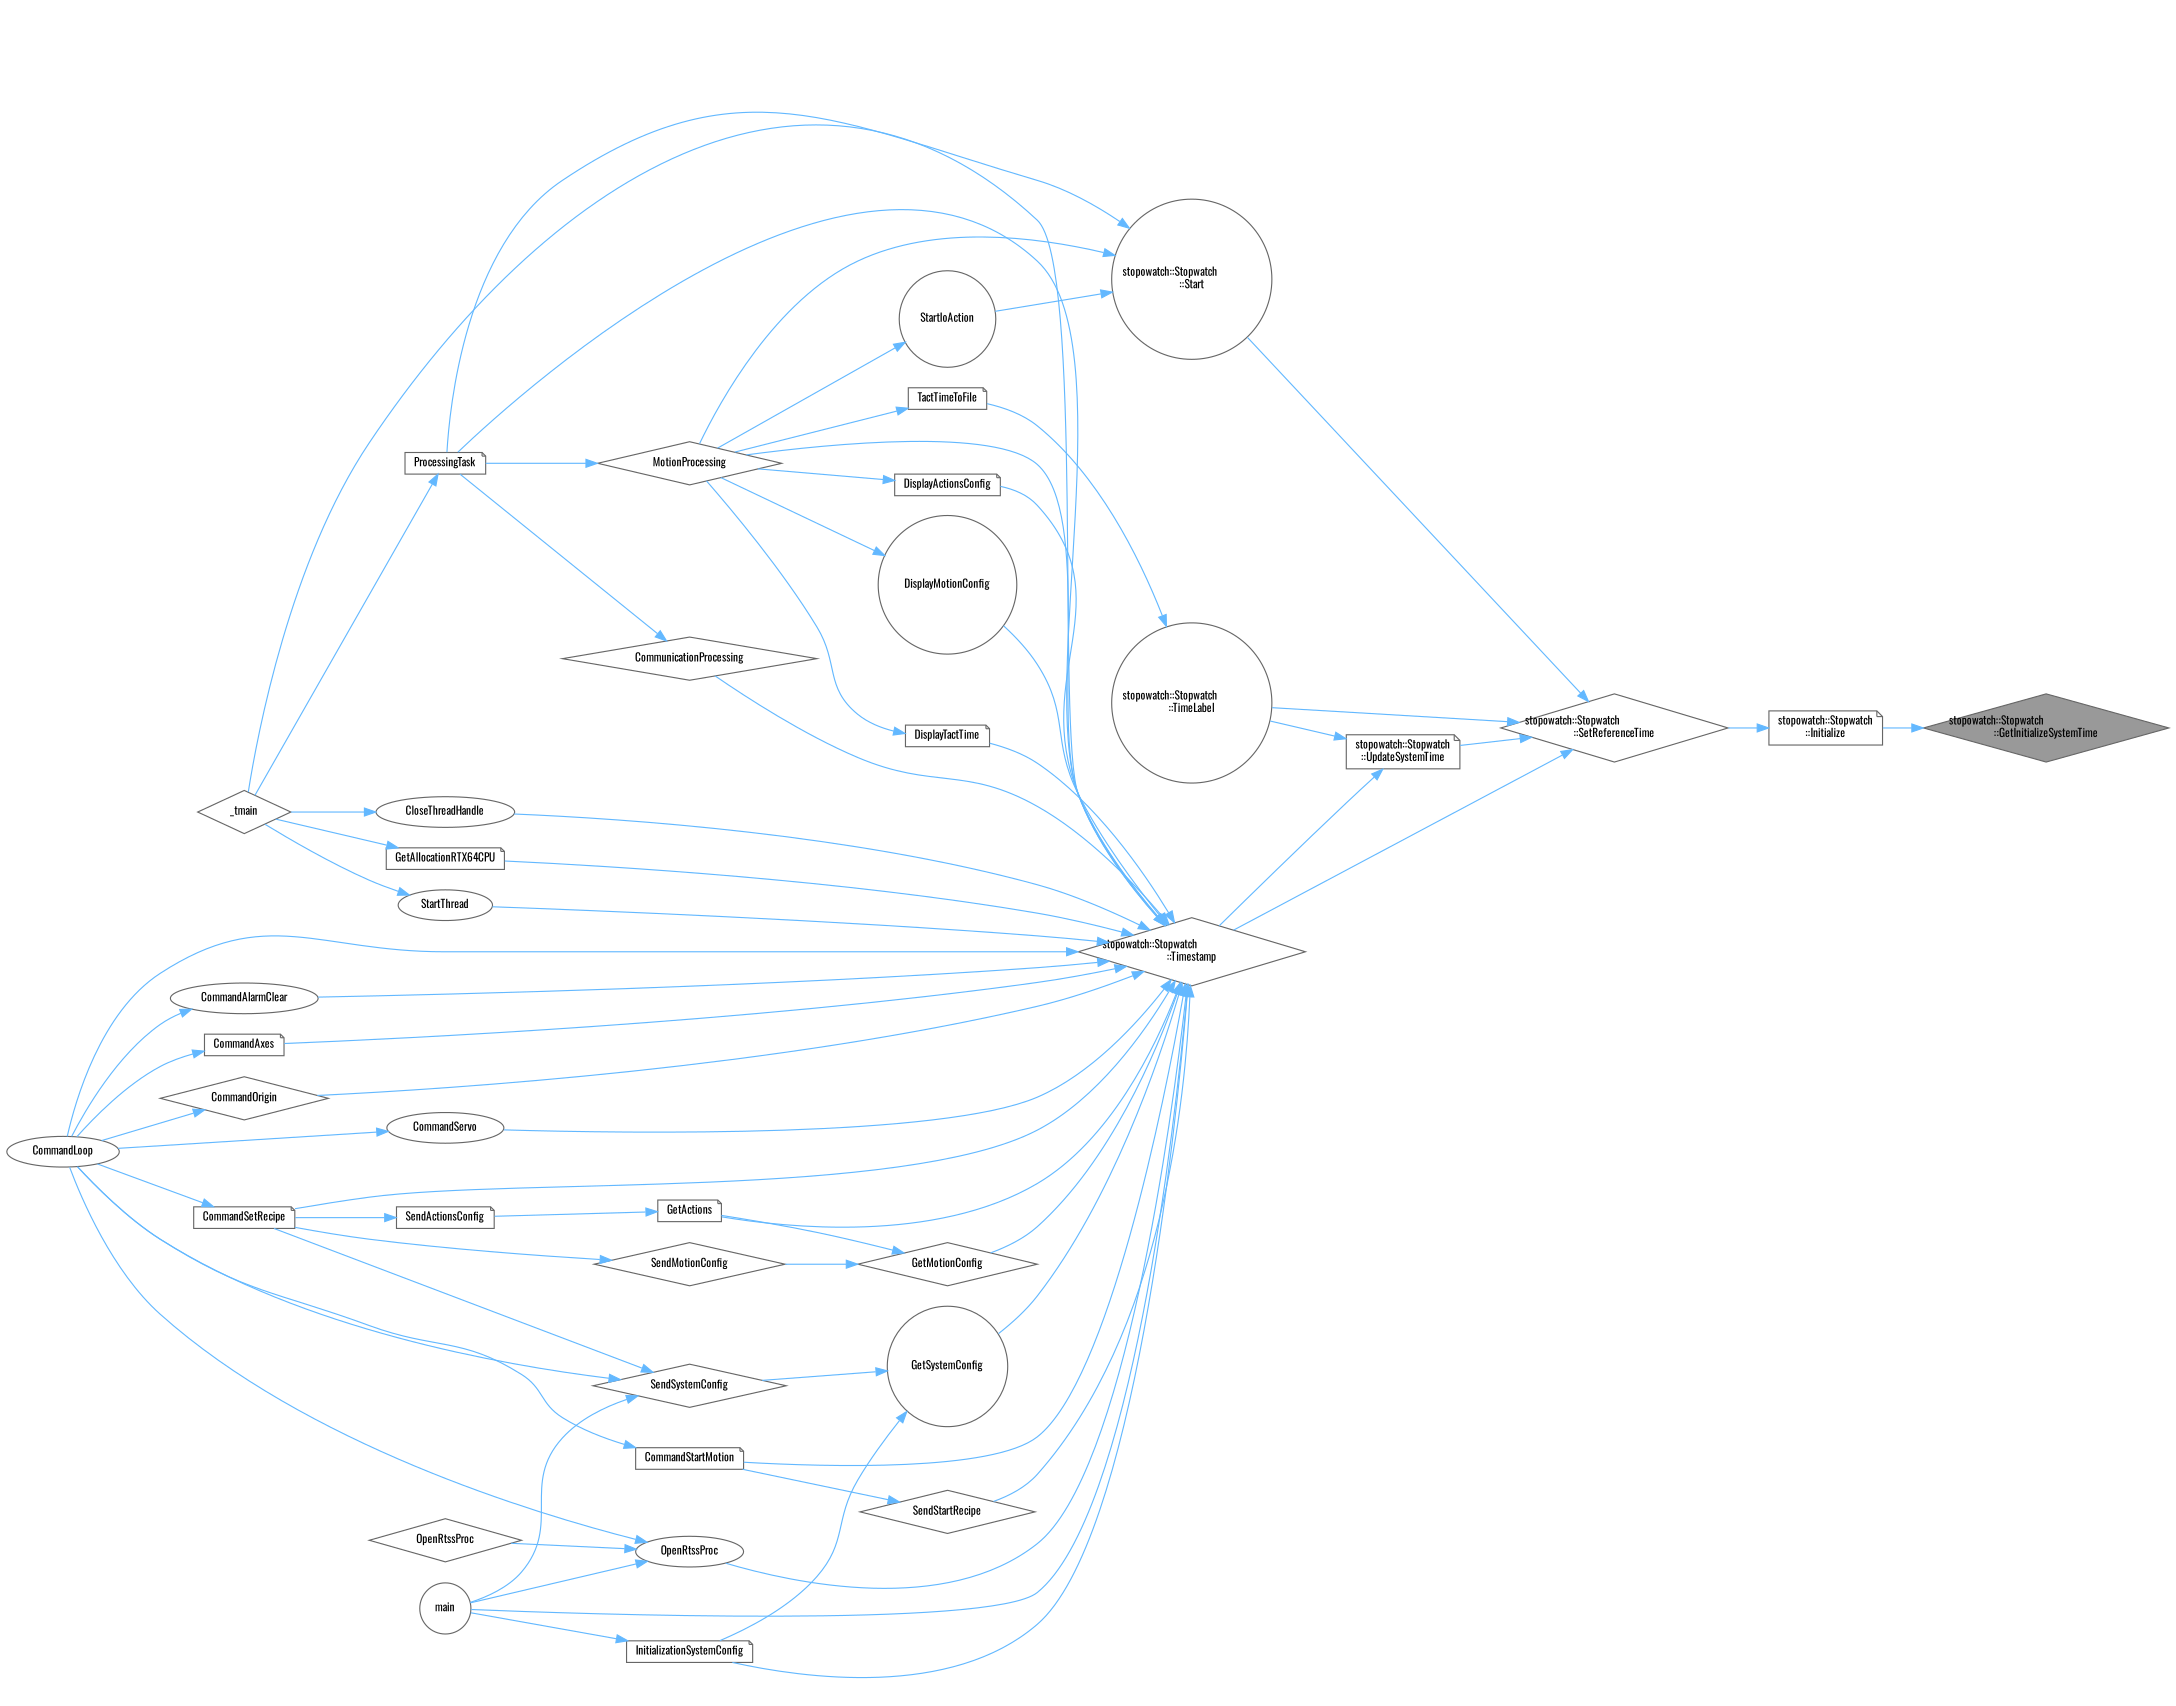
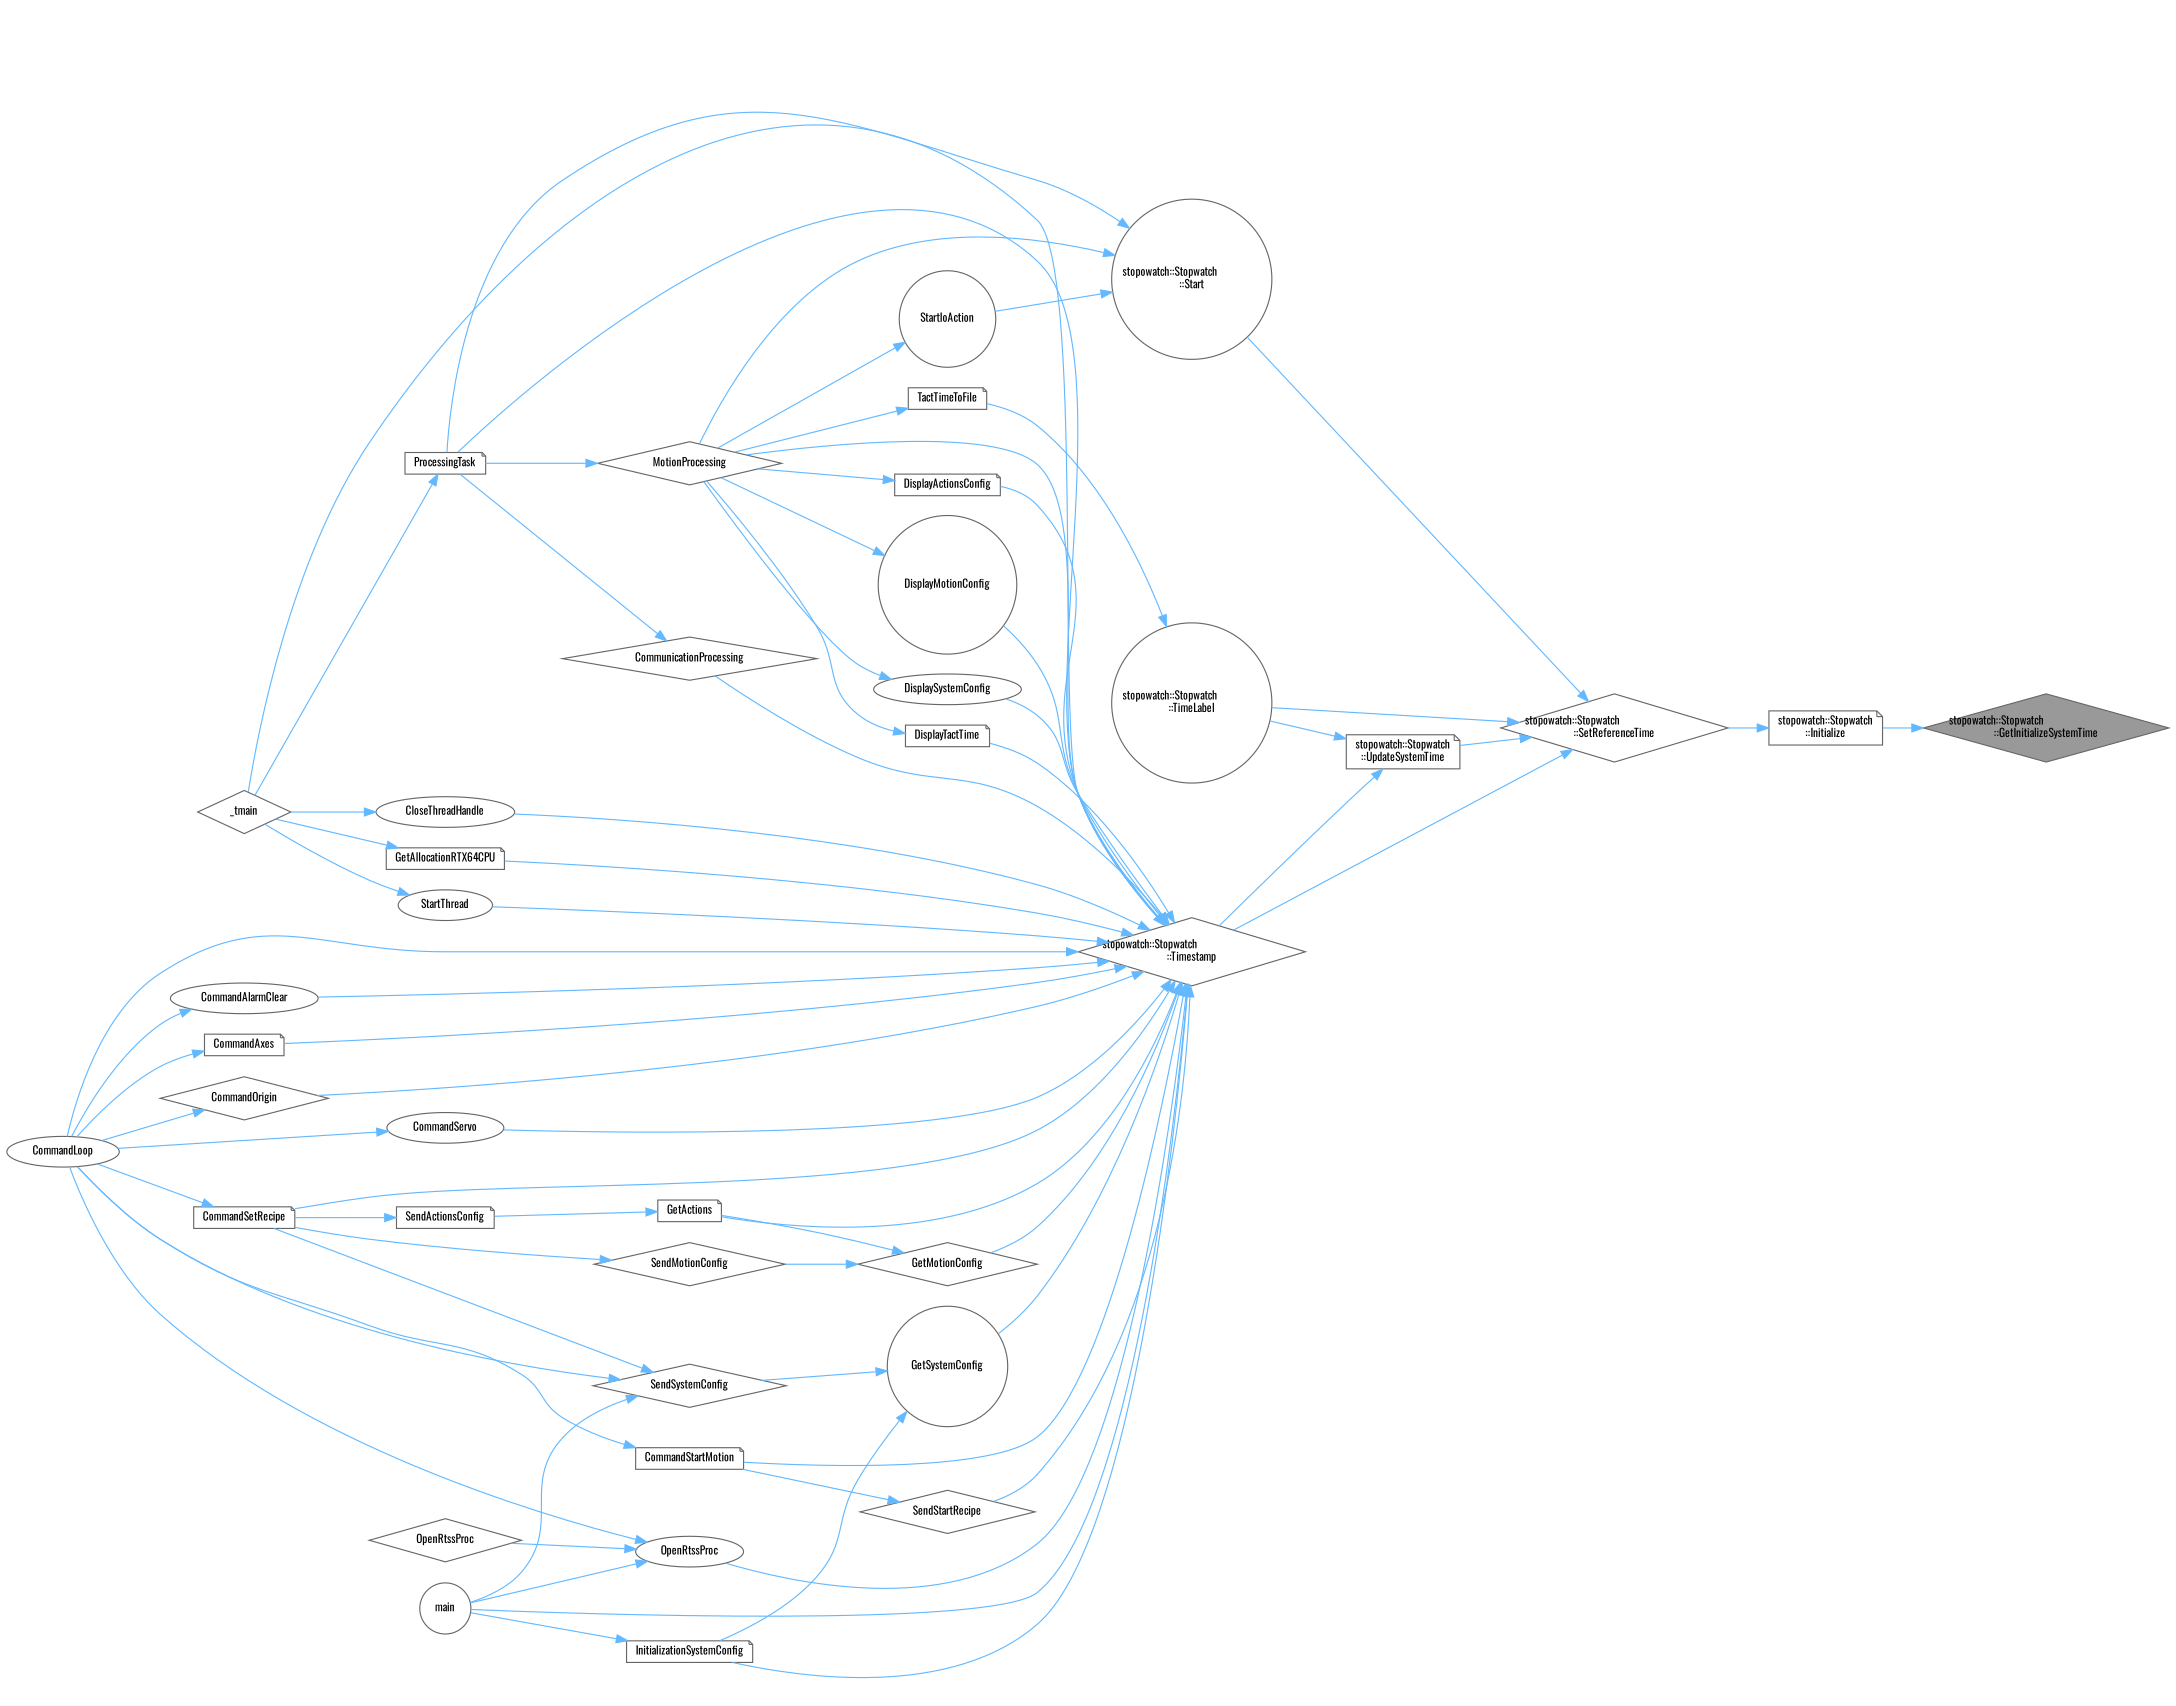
node "DisplaySystemConfig": added
